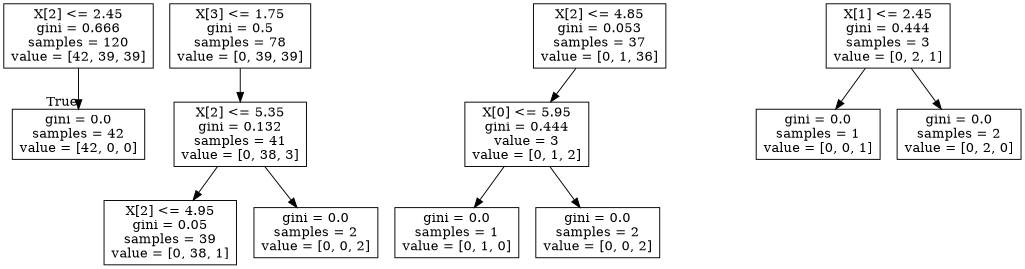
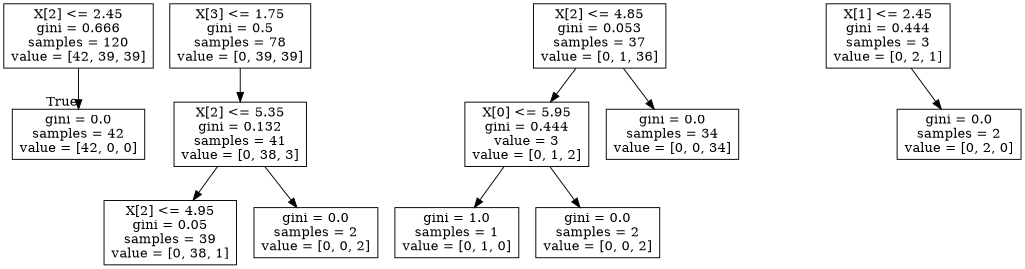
node "gini = 0.0 samples = 34 value = [0, 0, 34]": added
node "gini = 0.0 samples = 1 value = [0, 0, 1]": removed
node "gini = 0.0 samples = 1 value = [0, 1, 0]": label "gini = 0.0 samples = 1 value = [0, 1, 0]" -> "gini = 1.0 samples = 1 value = [0, 1, 0]"
